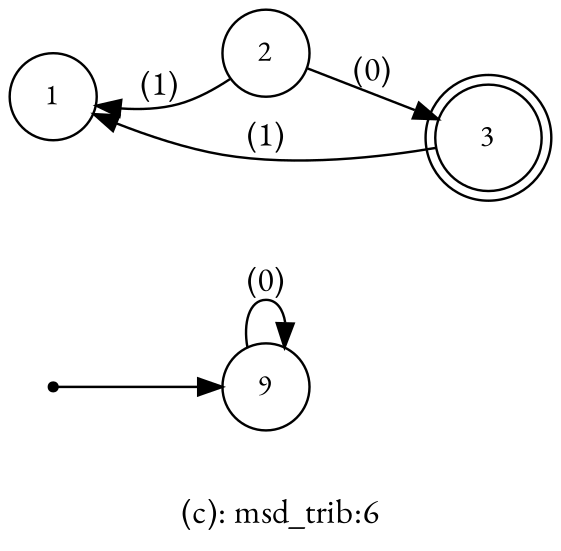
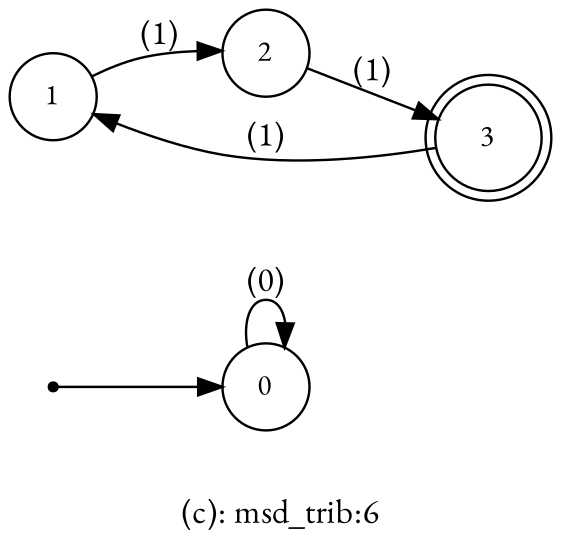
edge "2" -> "3": label "(0)" -> "(1)"
edge "2" -> "1": reversed
node "9": label "9" -> "0"
